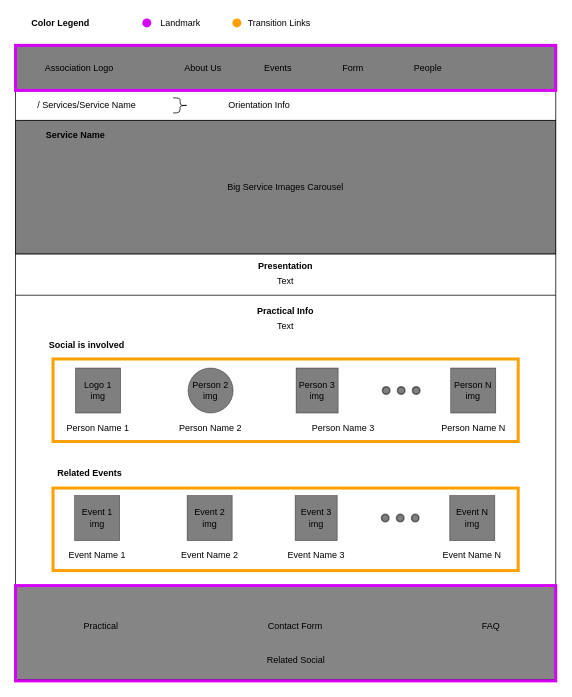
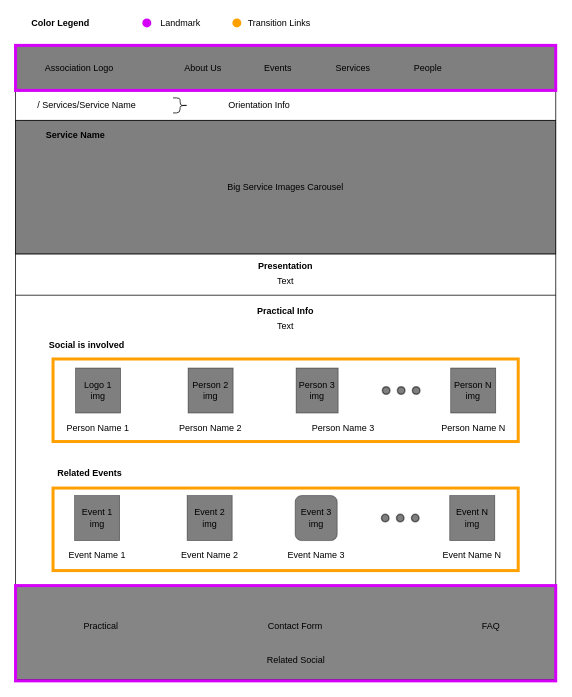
node "Form": label "Form" -> "Services"
node "Person 2 img": shape ellipse -> rectangle
node "Event 3 img": shape rectangle -> rounded rectangle
